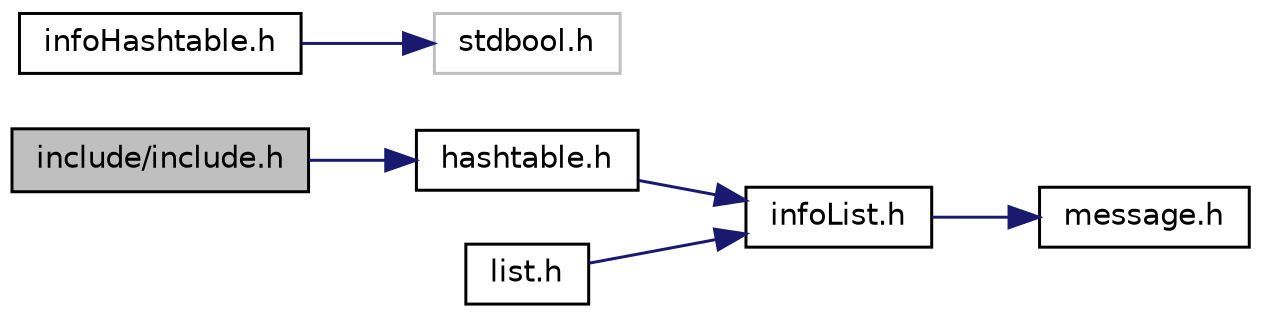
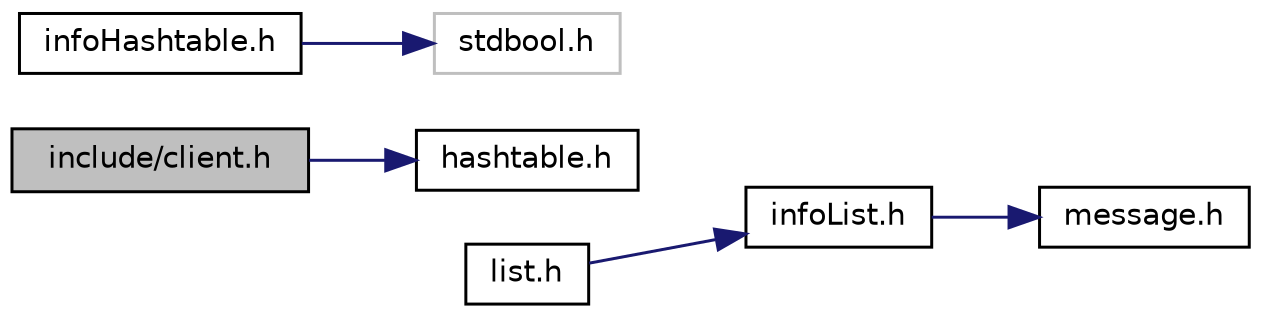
node "include/include.h": label "include/include.h" -> "include/client.h"
edge "hashtable.h" -> "infoList.h": removed
